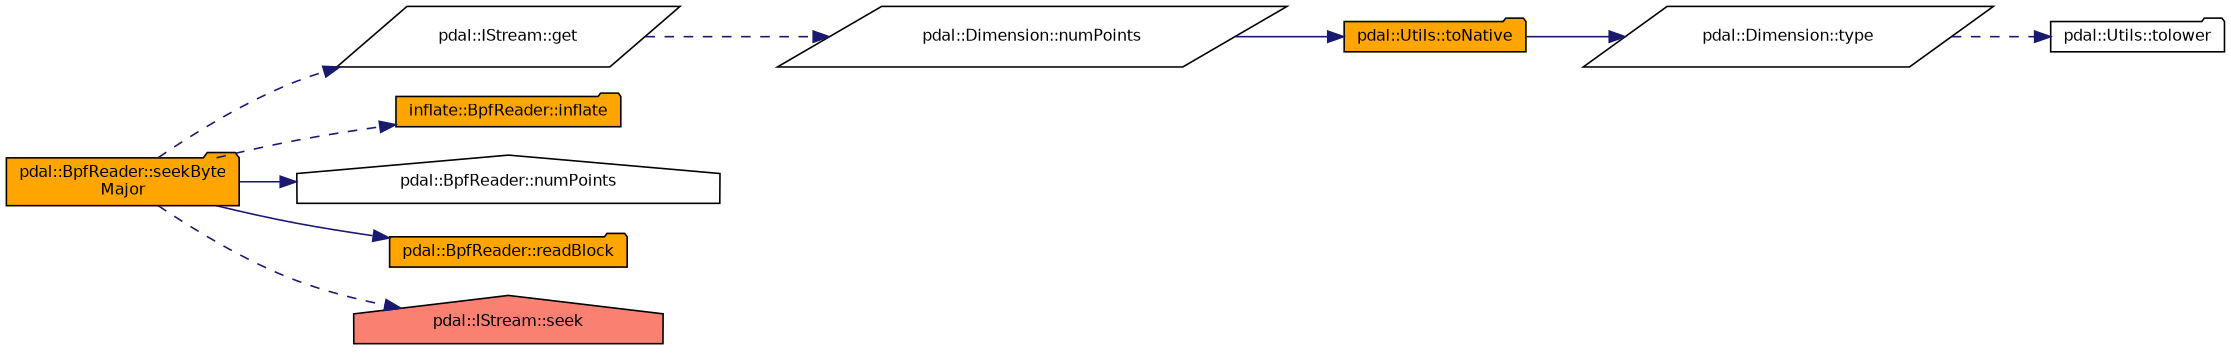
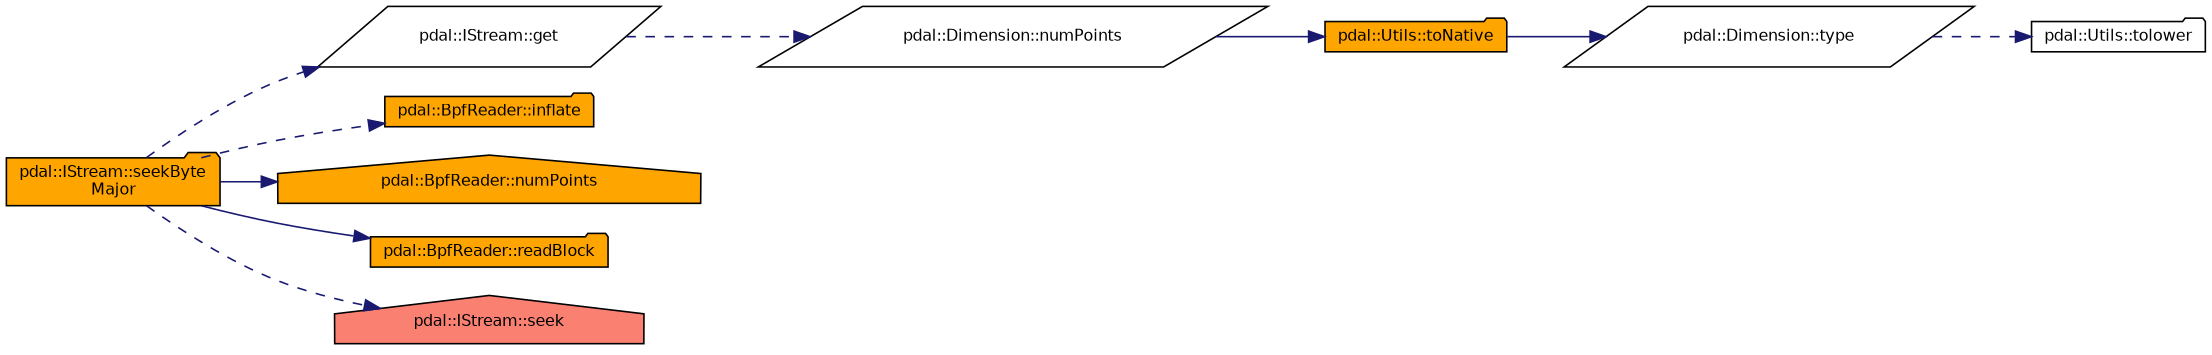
node "inflate::BpfReader::inflate": label "inflate::BpfReader::inflate" -> "pdal::BpfReader::inflate"
node "pdal::BpfReader::seekByte Major": label "pdal::BpfReader::seekByte Major" -> "pdal::IStream::seekByte Major"
node "pdal::BpfReader::numPoints": fillcolor white -> orange
